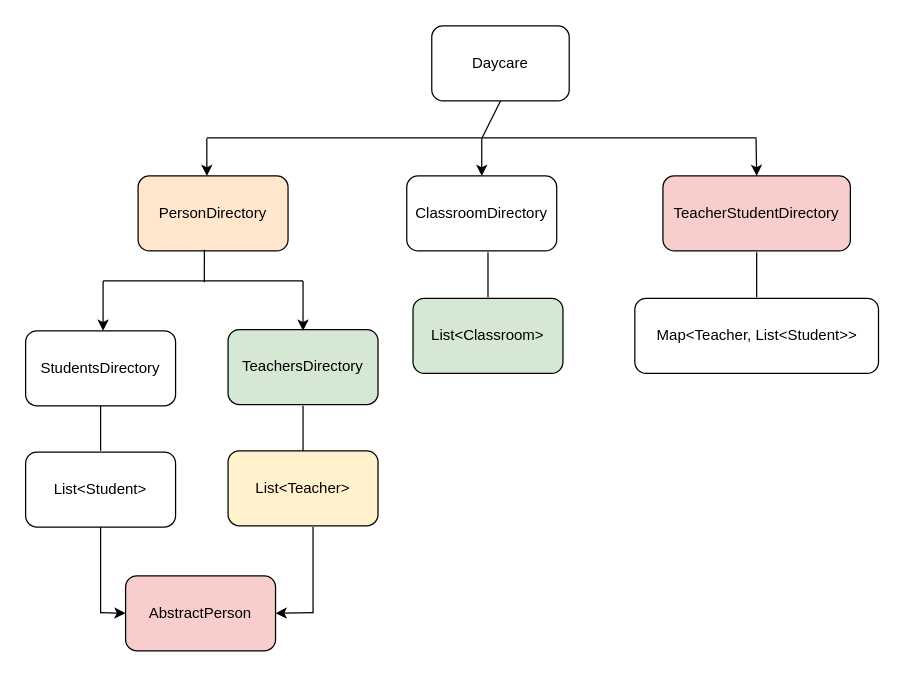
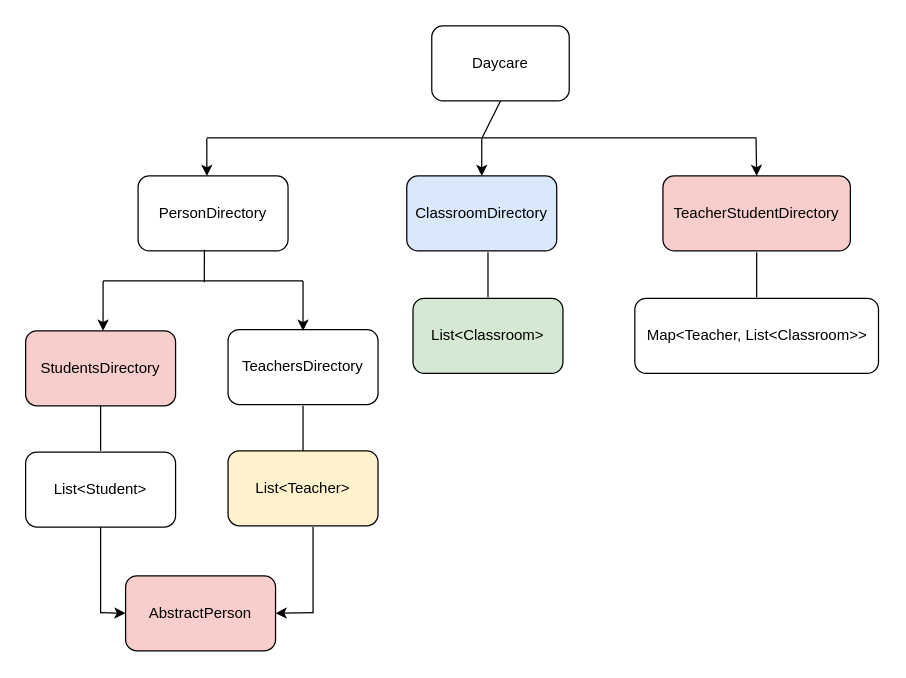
node "PersonDirectory": fillcolor #ffe6cc -> #ffffff
node "ClassroomDirectory": fillcolor #ffffff -> #dae8fc
node "Map<Teacher, List<Student>>": label "Map<Teacher, List<Student>>" -> "Map<Teacher, List<Classroom>>"
node "TeachersDirectory": fillcolor #d5e8d4 -> #ffffff
node "StudentsDirectory": fillcolor #ffffff -> #f8cecc
